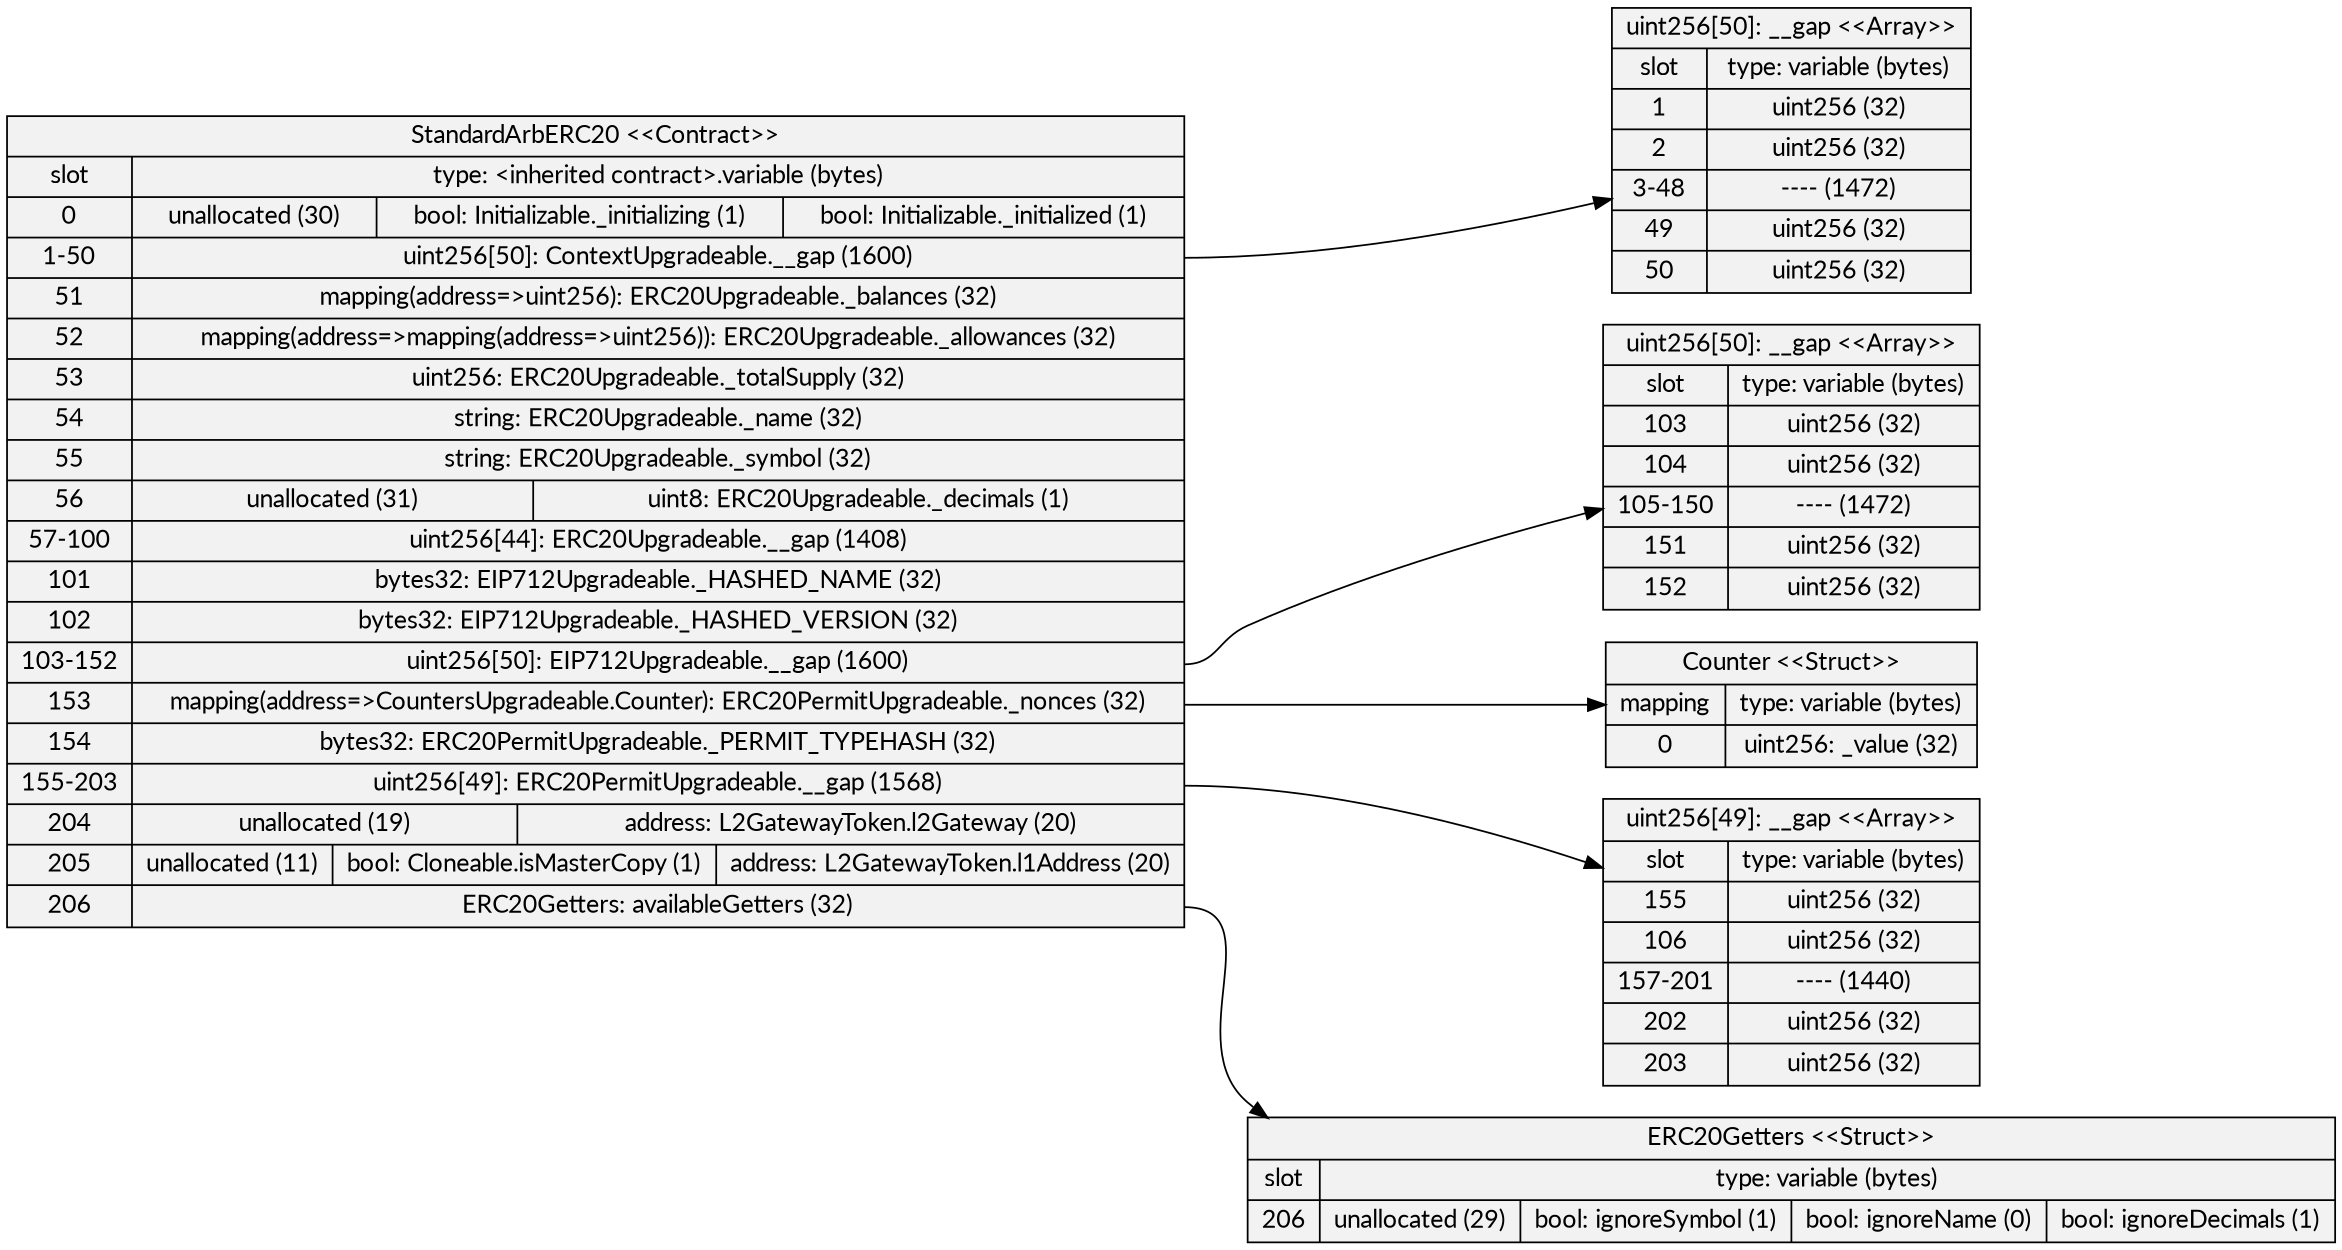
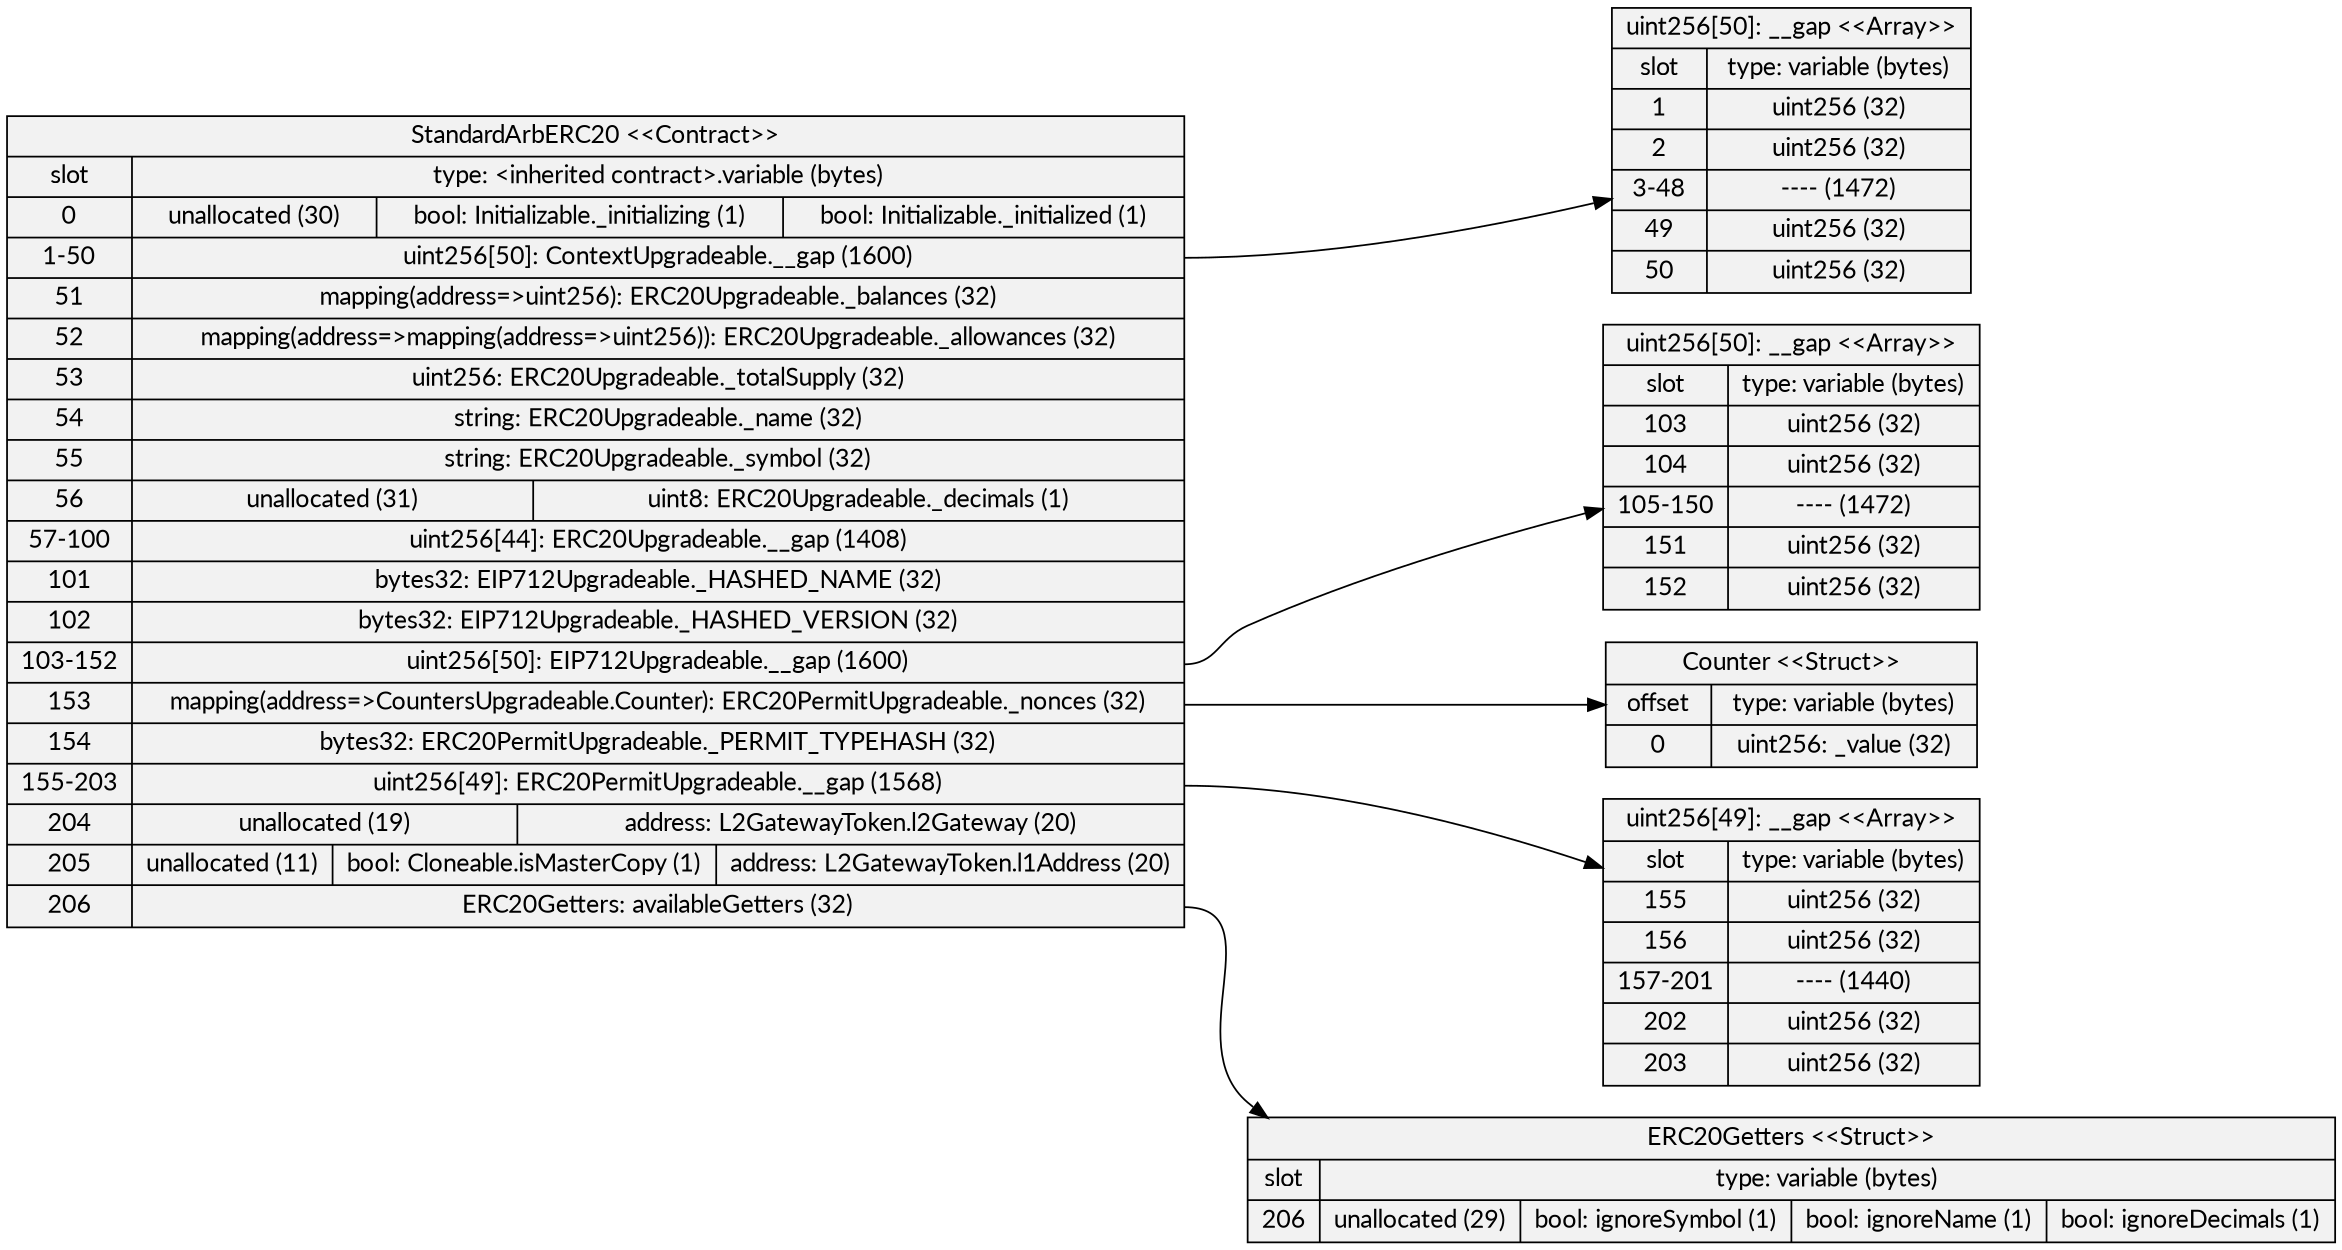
node "Counter <<Struct>>": text "mapping" -> "offset"
node "uint256[49]: __gap <<Array>>": text "106" -> "156"
node "ERC20Getters <<Struct>>": text "bool: ignoreName (0)" -> "bool: ignoreName (1)"
